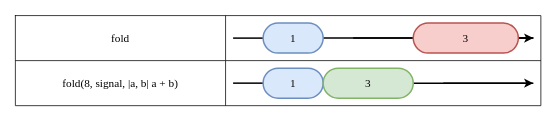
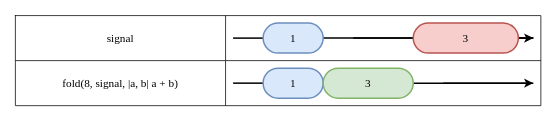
node "fold": label "fold" -> "signal"
